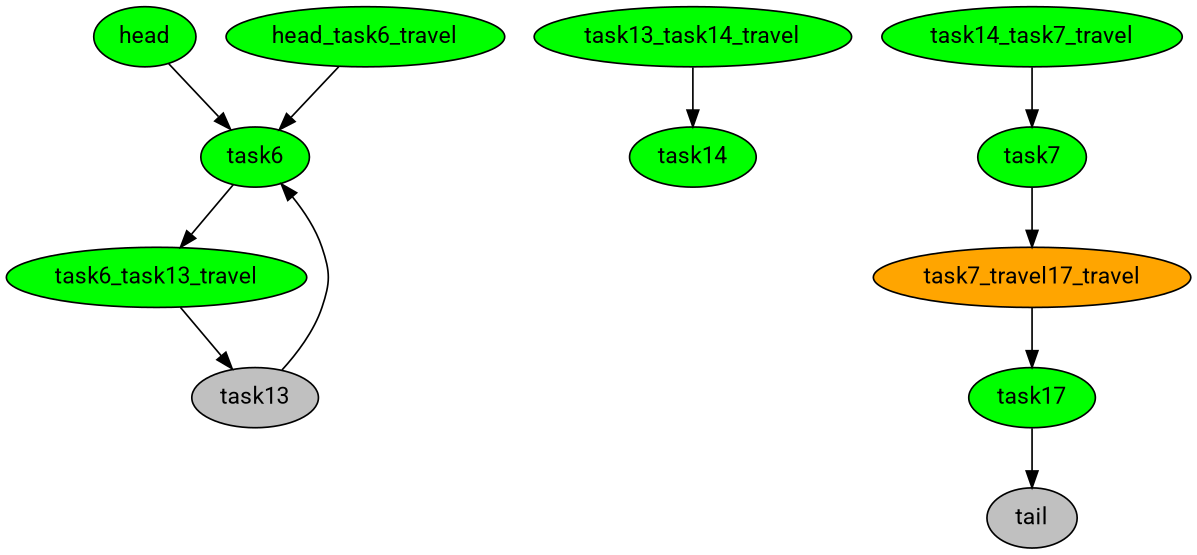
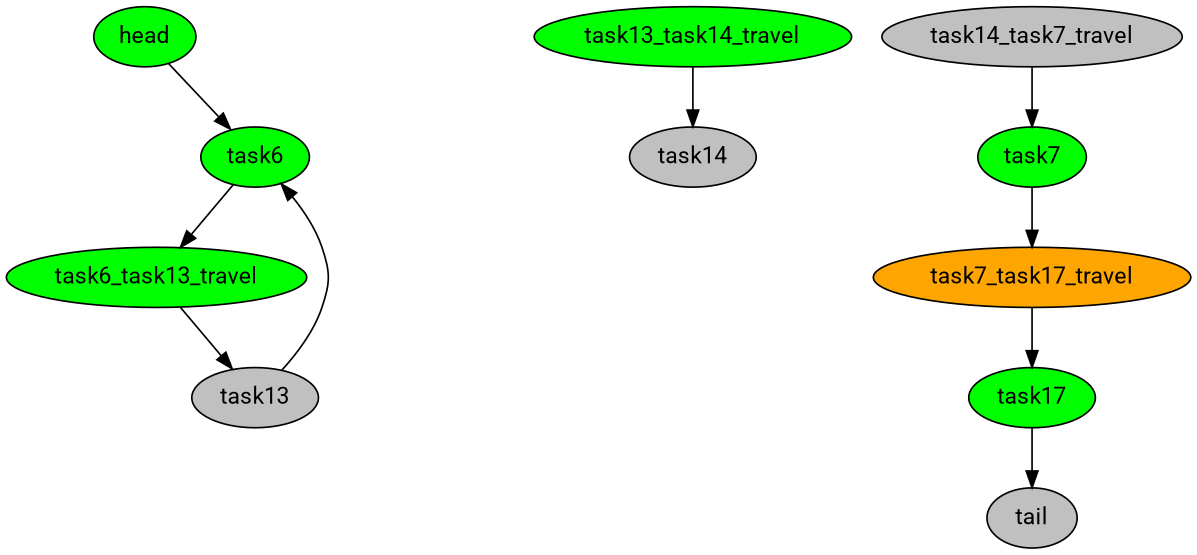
node "head_task6_travel": removed
node "task14_task7_travel": fillcolor green -> gray
node "task14": fillcolor green -> gray
node "task7_travel17_travel": label "task7_travel17_travel" -> "task7_task17_travel"
